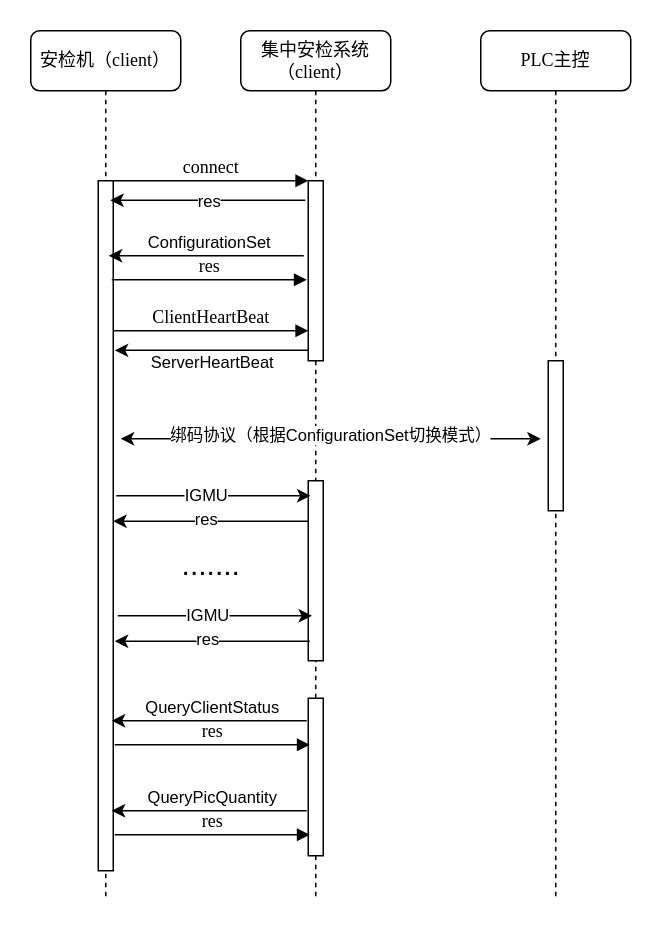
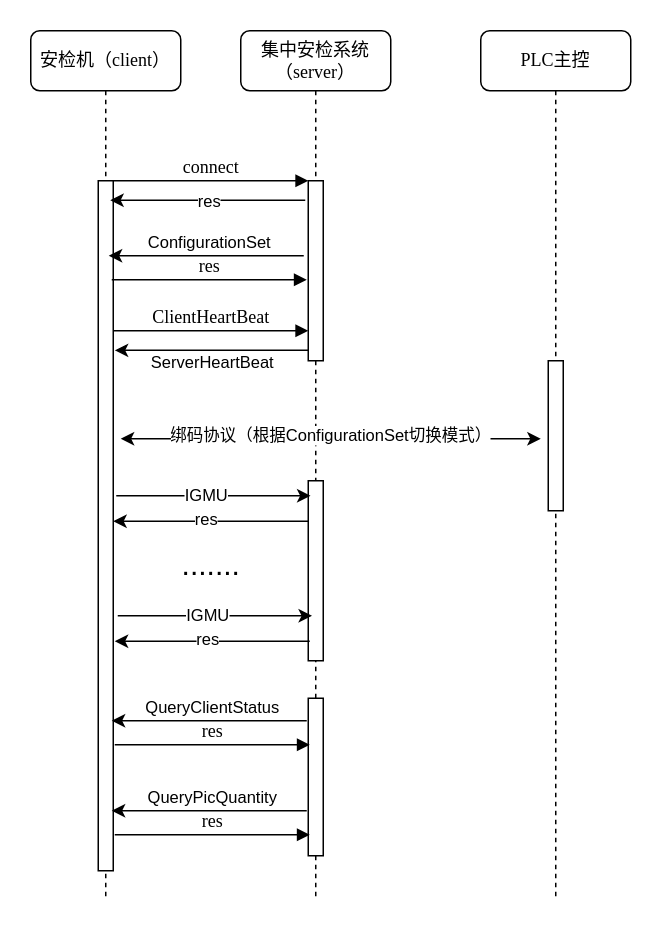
node "集中安检系统（client）": label "集中安检系统（client）" -> "集中安检系统（server）"
